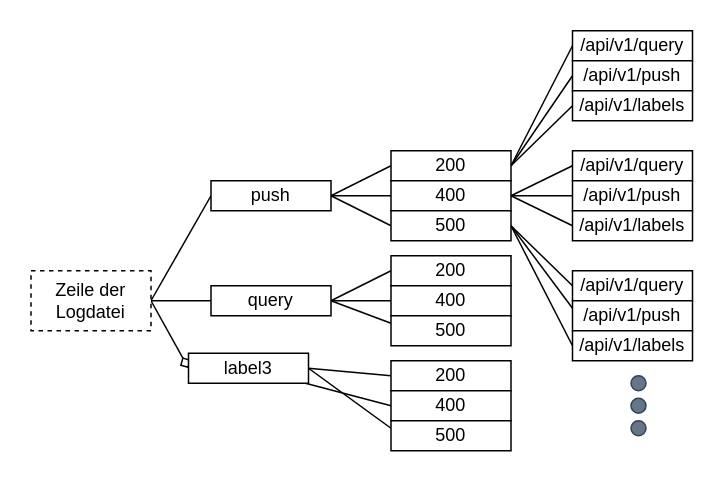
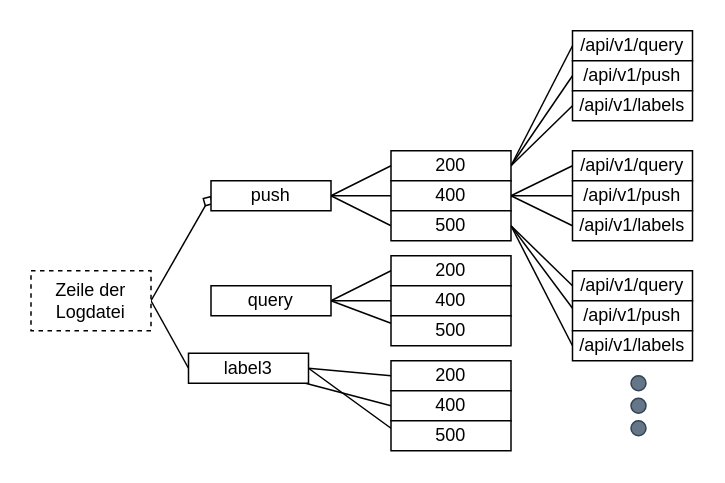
edge "push" -- "Zeile der Logdatei": arrowhead none -> diamond
edge "Zeile der Logdatei" -- "query": removed
edge "Zeile der Logdatei" -> "label3": arrowhead diamond -> none
